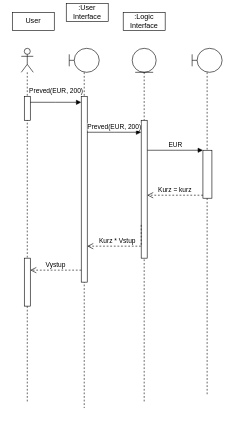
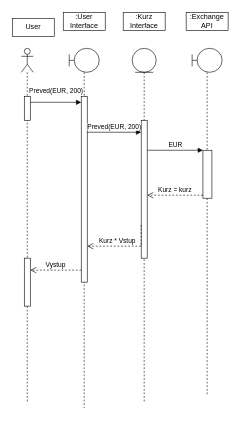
node ":User Interface": moved (87, 12) -> (84, 21)
node "User": moved (33, 21) -> (33, 27)
node ":Logic Interface": label ":Logic Interface" -> ":Kurz Interface"
node ":Exchange API": added
